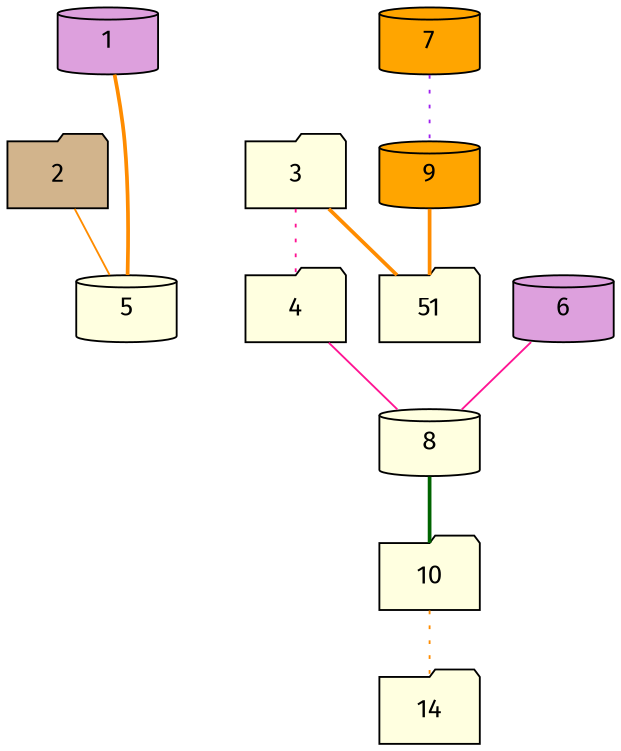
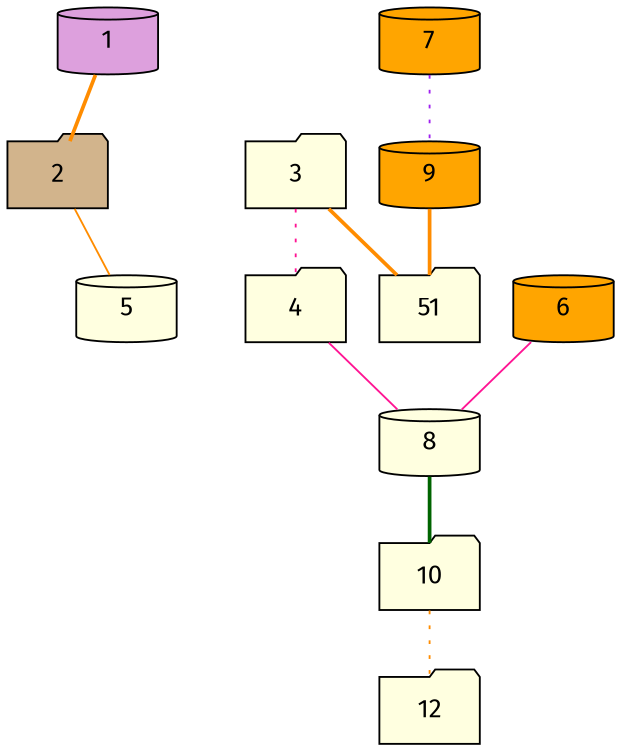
edge "1" -- "5": now "1" -- "2"
node "6": fillcolor plum -> orange
node "14": label "14" -> "12"
